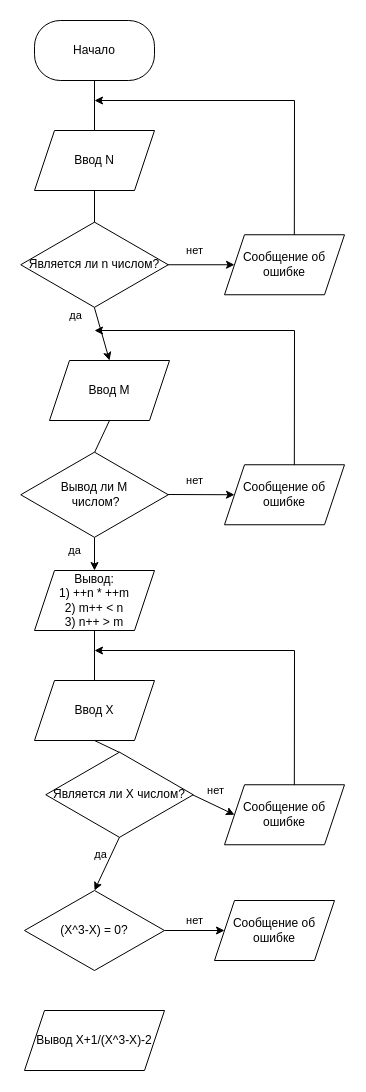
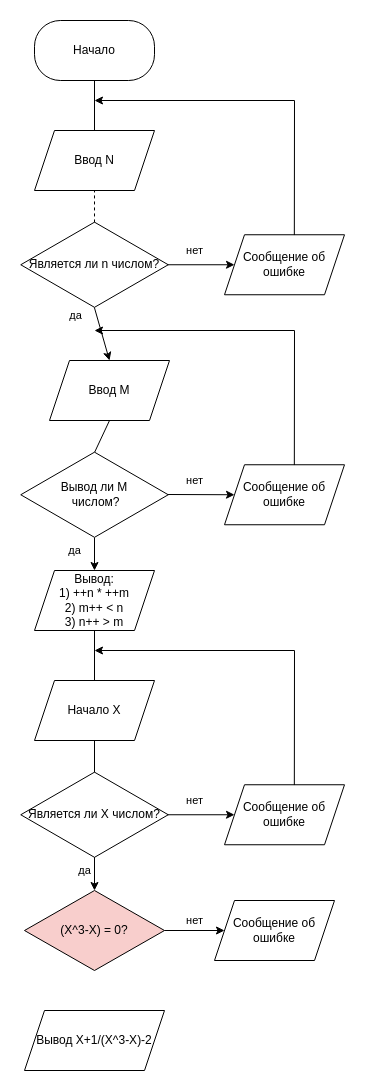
edge "Ввод N" -- "Является ли n числом?": style solid -> dashed
node "Ввод X": label "Ввод X" -> "Начало X"
node "Является ли X числом?": moved (120, 795) -> (95, 815)
node "(X^3-X) = 0?": fillcolor #ffffff -> #f8cecc
